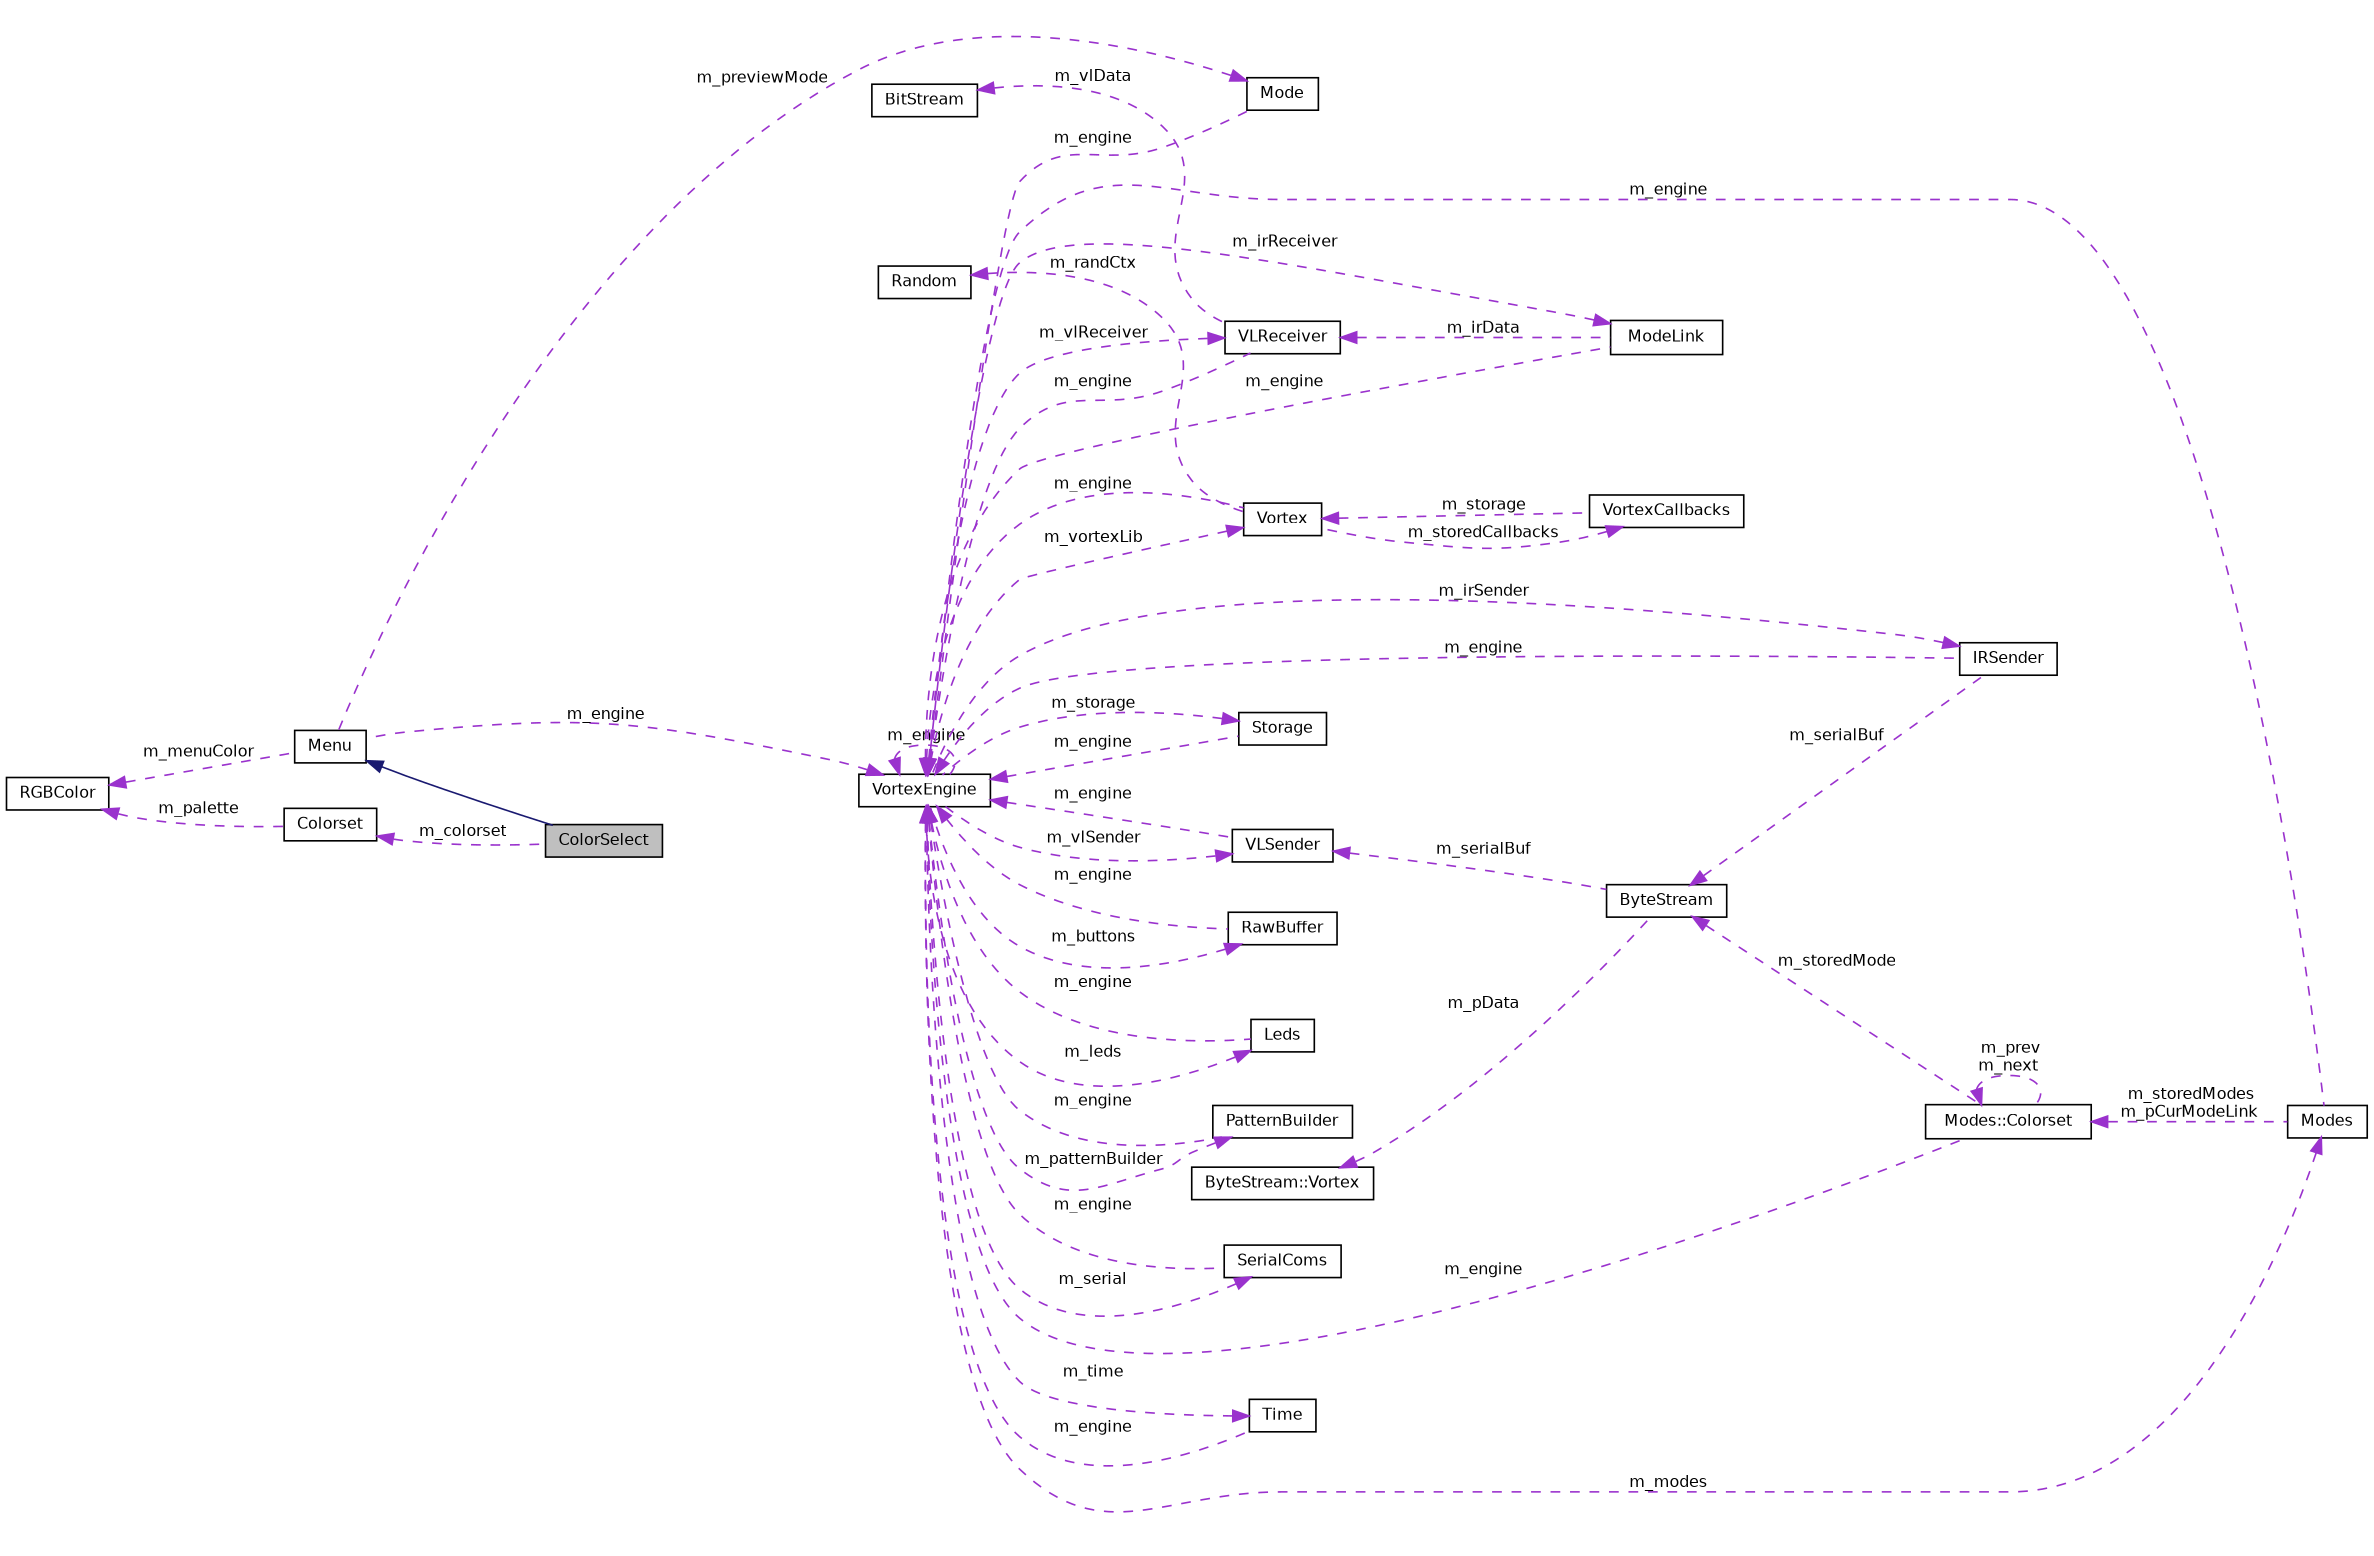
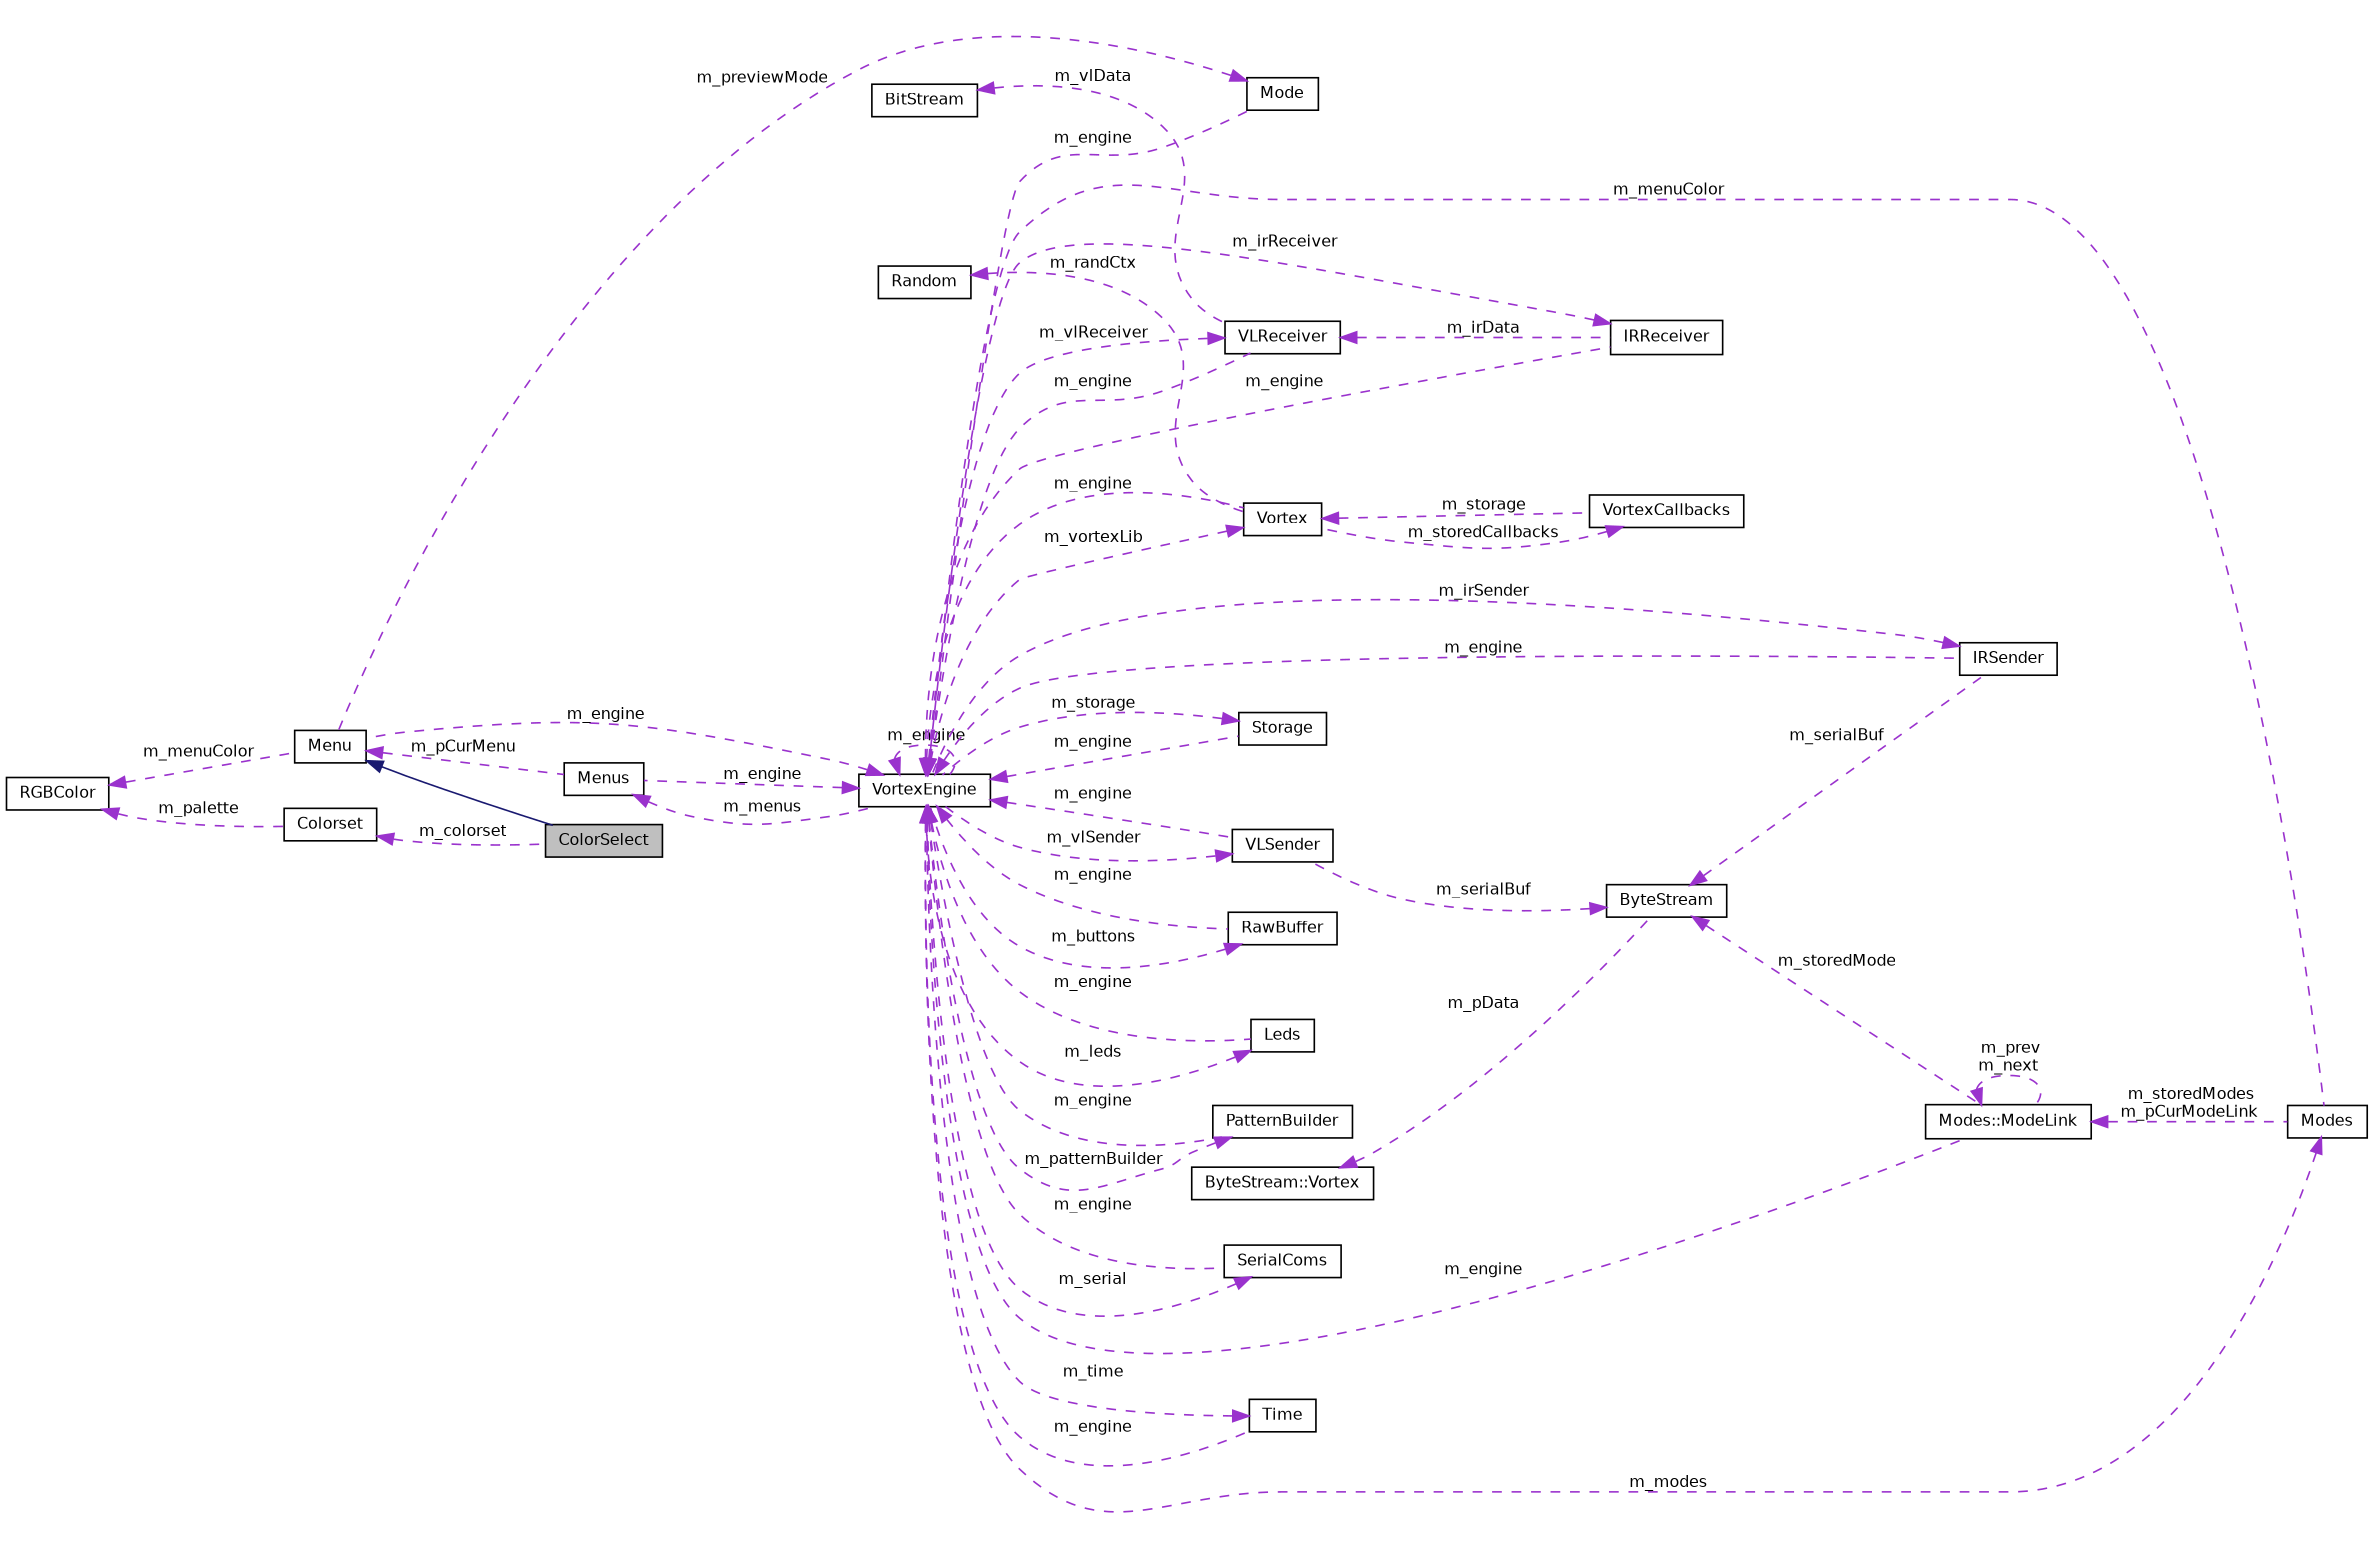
edge "Modes" -> "VortexEngine": label " m_engine" -> " m_menuColor"
node "ModeLink": label "ModeLink" -> "IRReceiver"
node "Menus": added
edge "ByteStream" -> "VLSender": reversed
node "Modes::Colorset": label "Modes::Colorset" -> "Modes::ModeLink"
